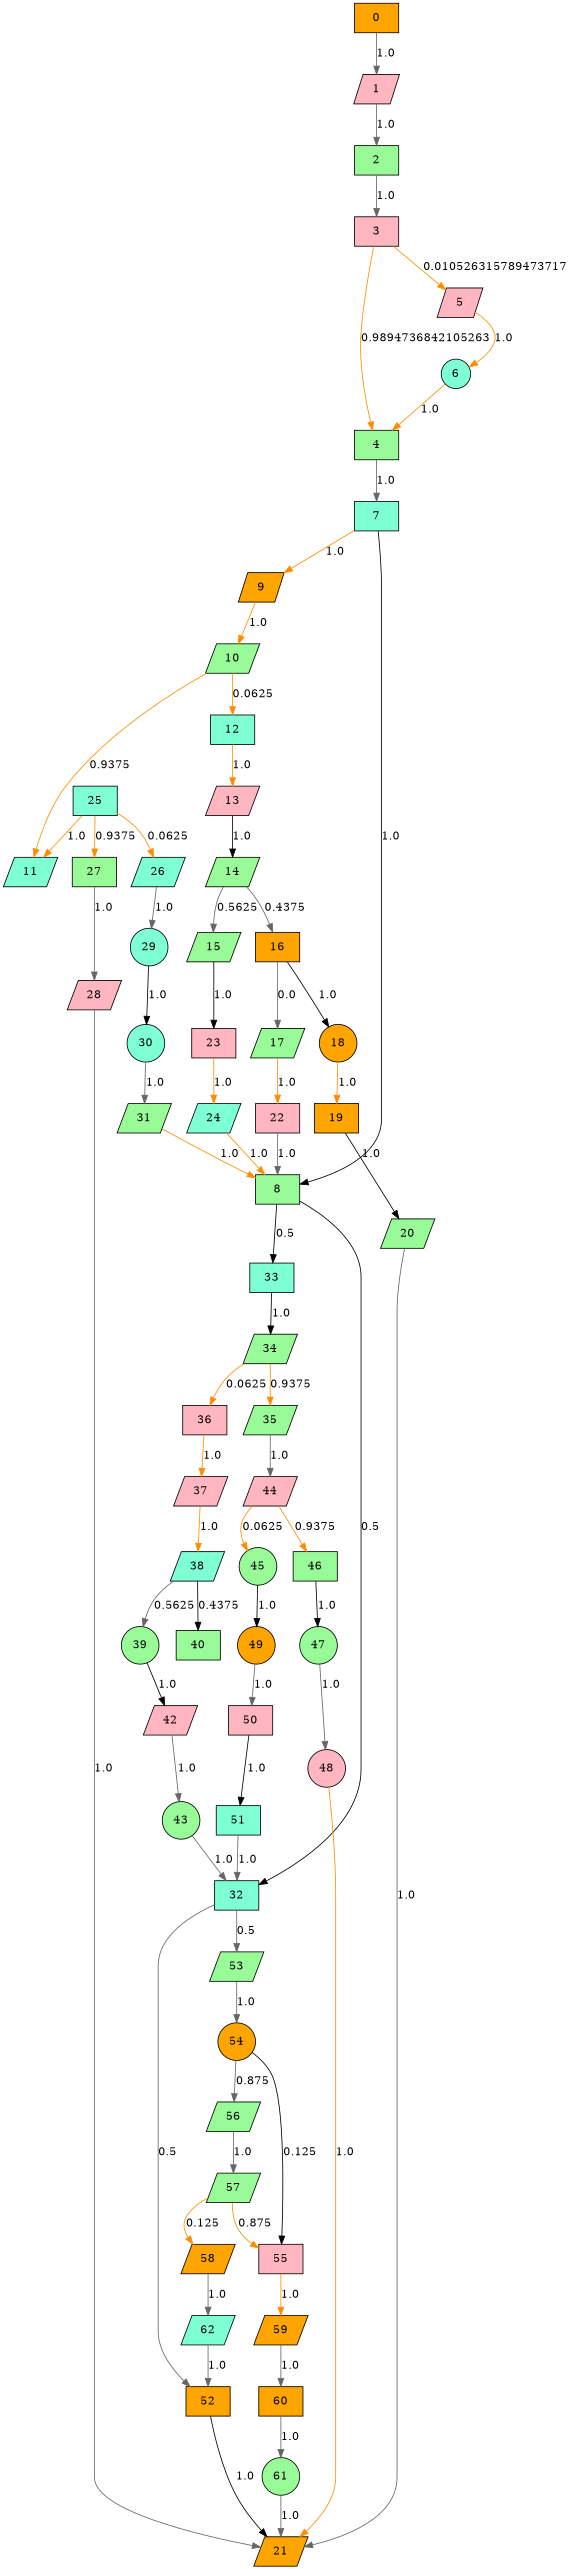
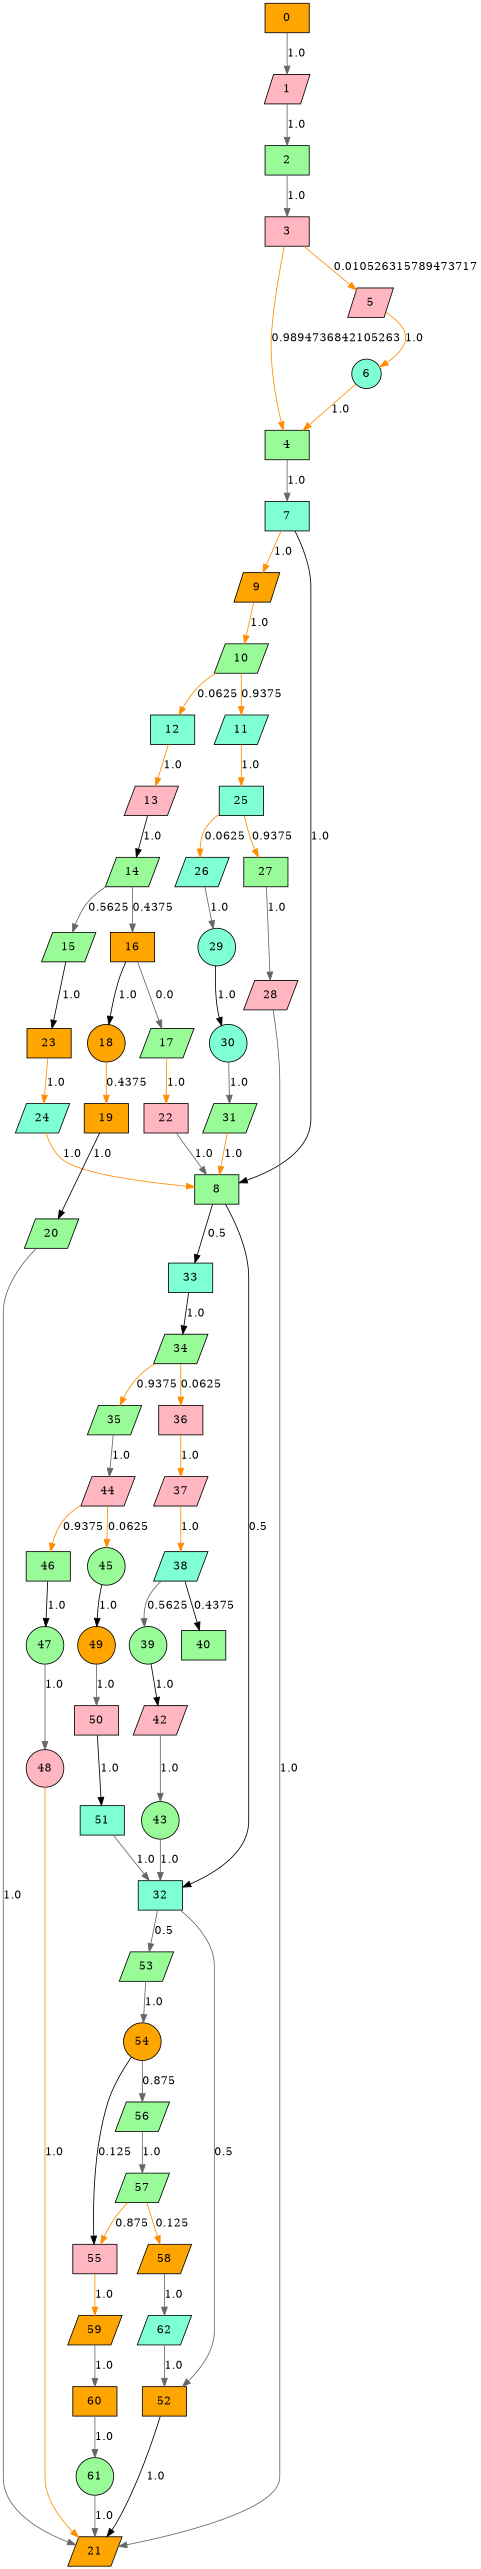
edge "25" -> "11": reversed
node "23": fillcolor lightpink -> orange
edge "18" -> "19": label "1.0" -> "0.4375"
